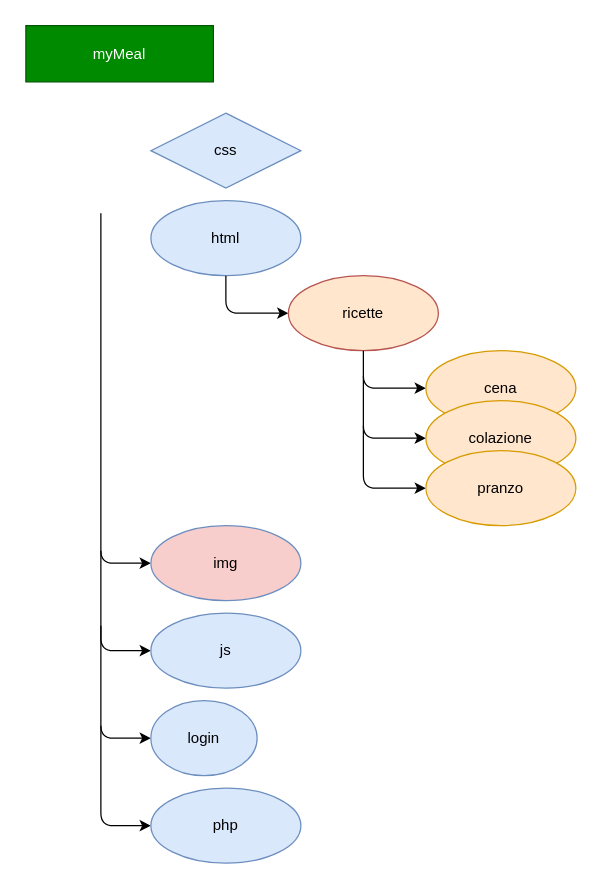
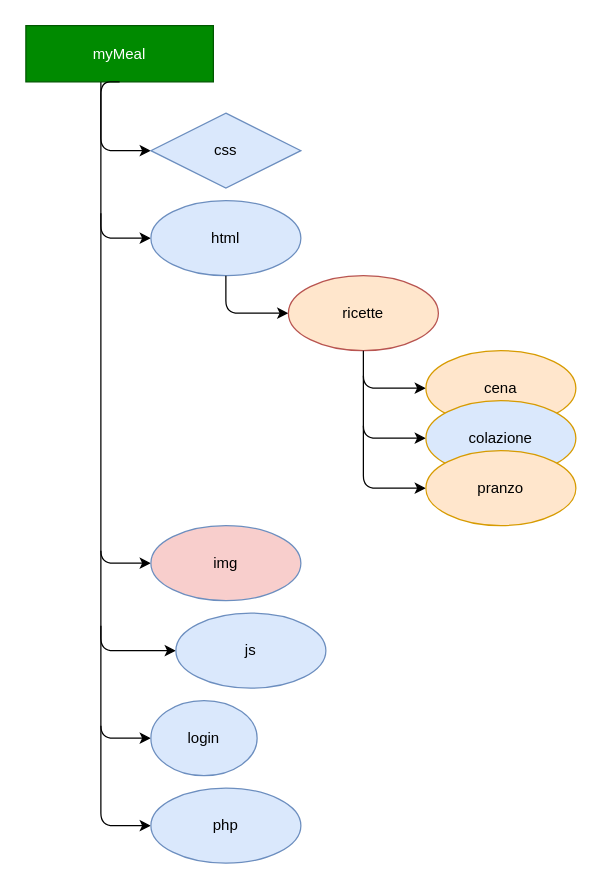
edge "myMeal" -> "css": added
edge "myMeal" -> "html": added
node "colazione": fillcolor #ffe6cc -> #dae8fc
node "js": moved (226, 651) -> (251, 651)
